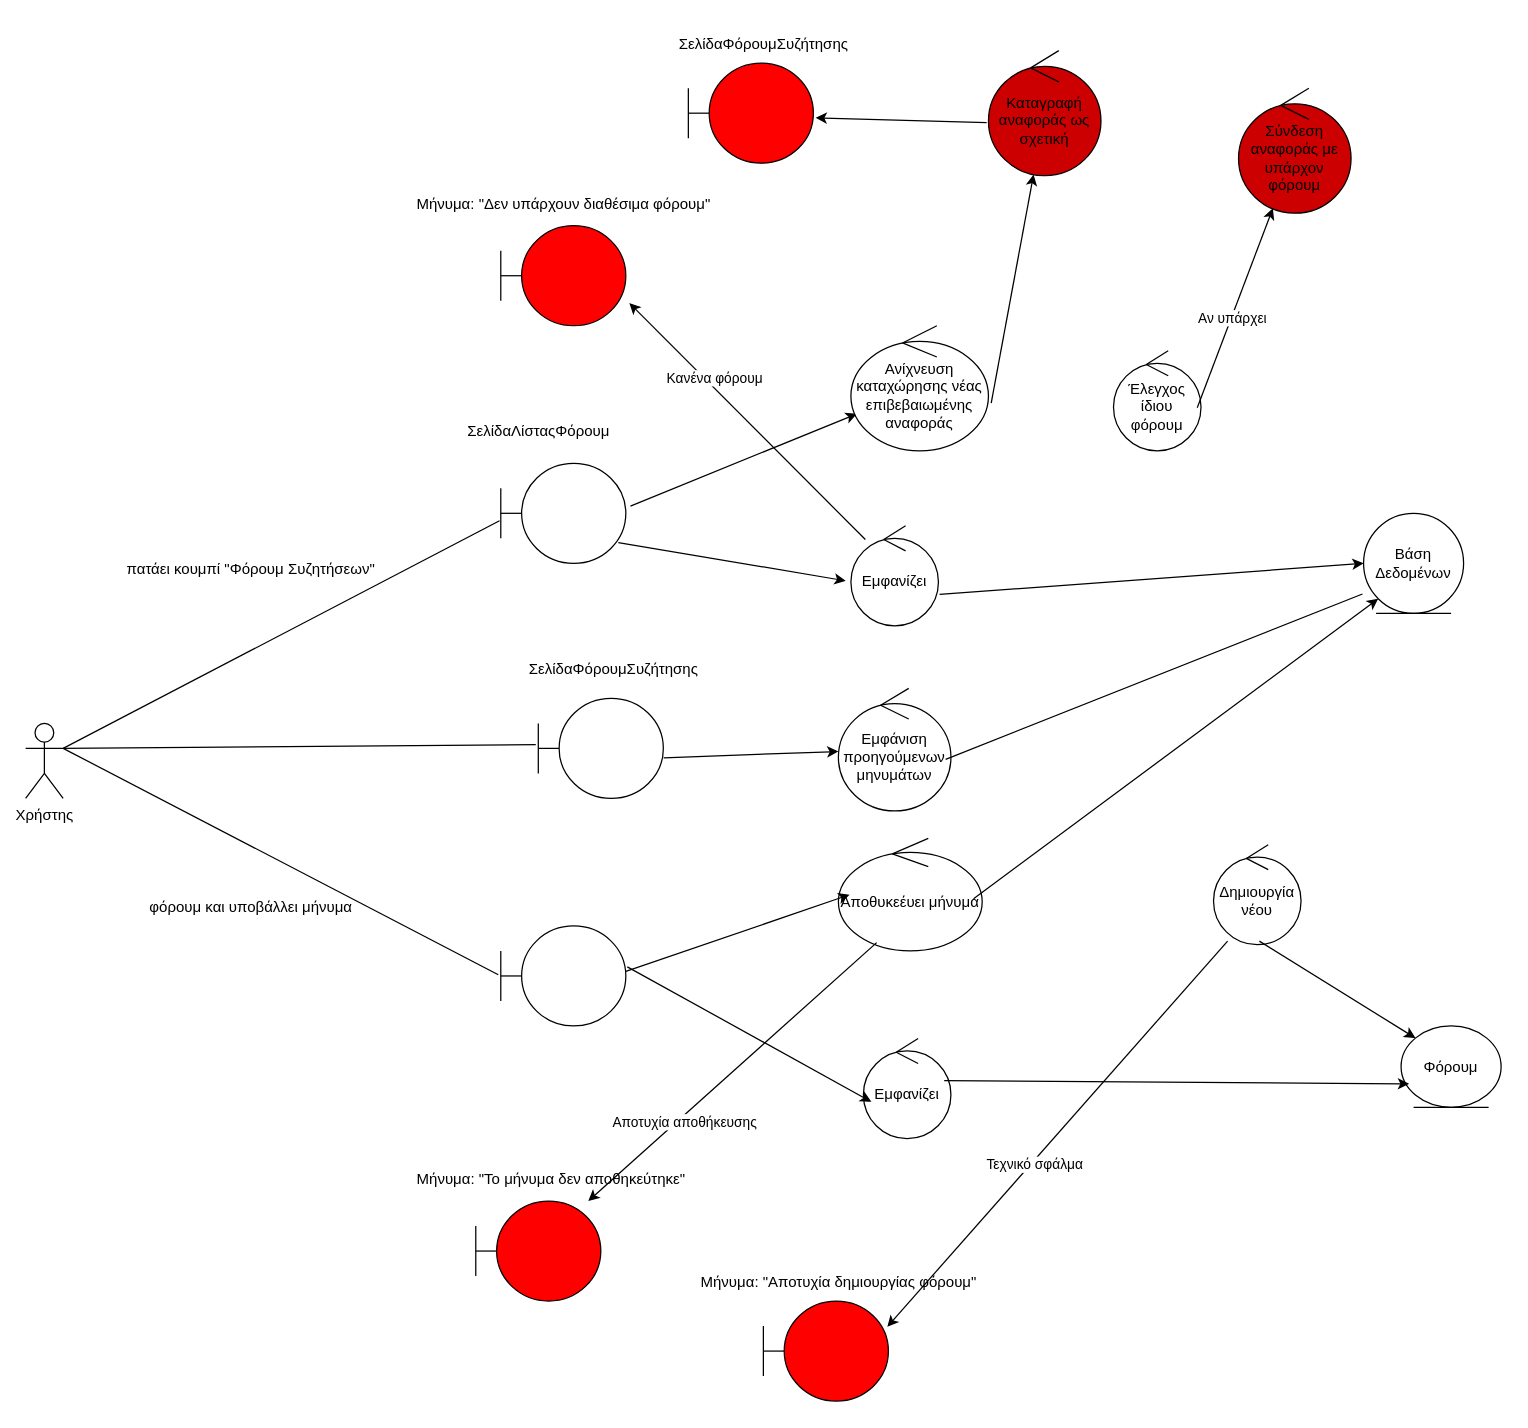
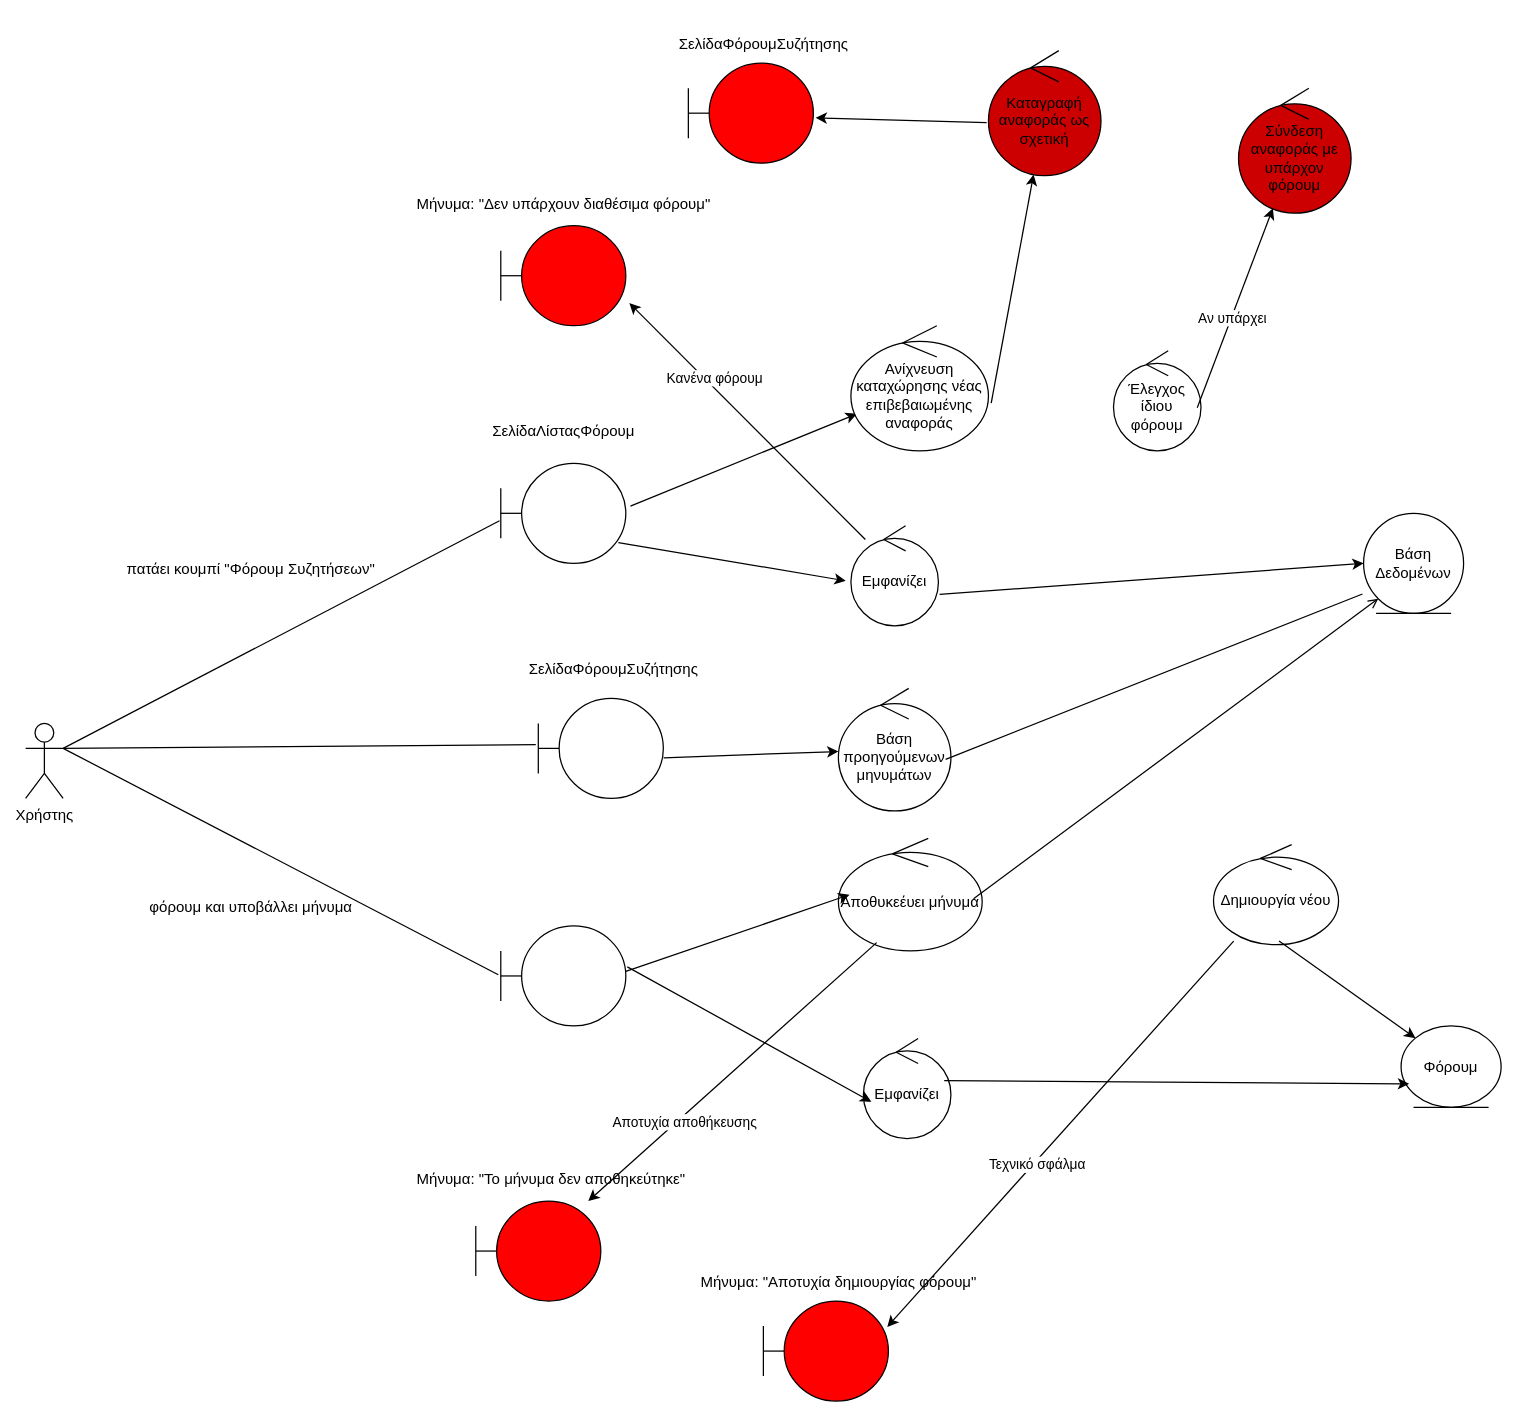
node "ΣελίδαΛίσταςΦόρουμ": moved (538, 432) -> (563, 432)
edge "Αποθυκεέυει μήνυμα" -> "Βάση Δεδομένων": arrowhead classic -> open
node "Εμφάνιση προηγούμενων μηνυμάτων": label "Εμφάνιση προηγούμενων μηνυμάτων" -> "Βάση προηγούμενων μηνυμάτων"
node "Δημιουργία νέου": size 88x100 -> 125x100
